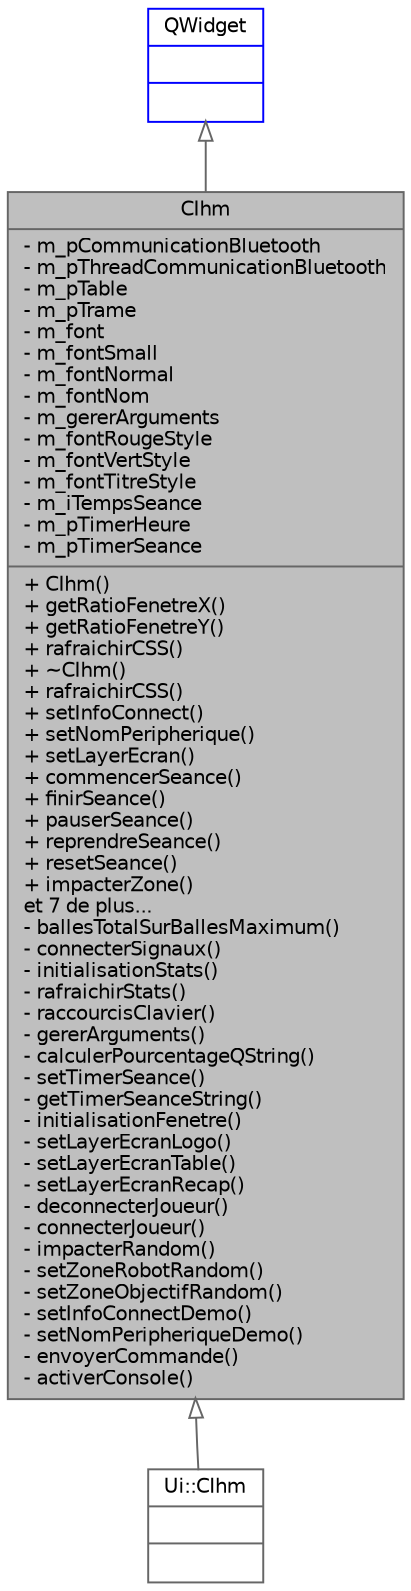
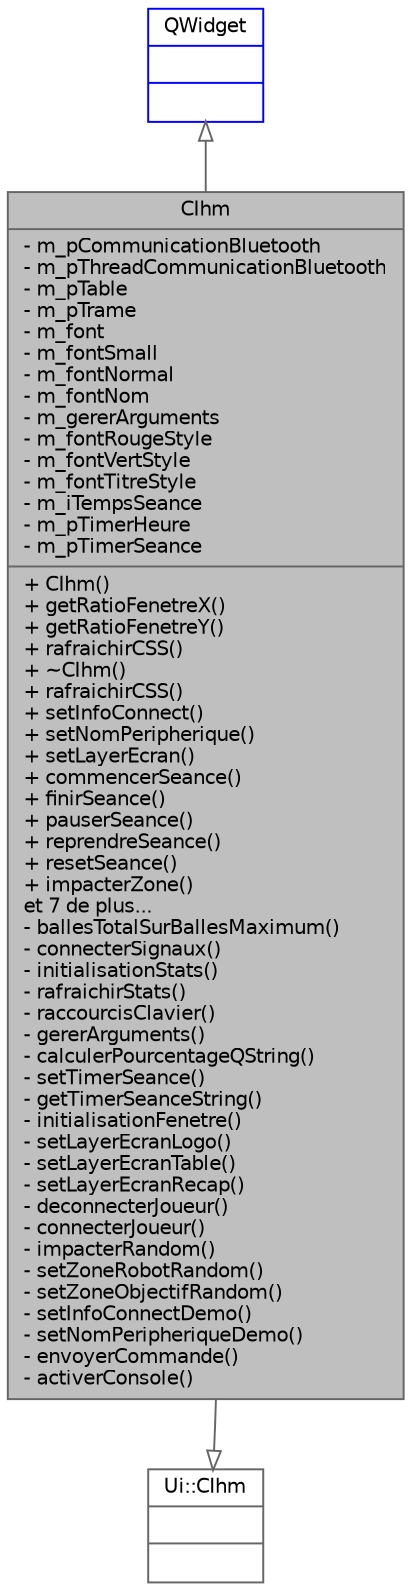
edge "Ui::CIhm" -> "CIhm": reversed
